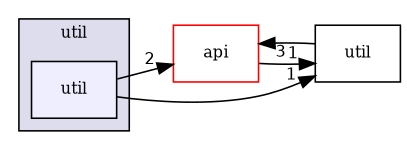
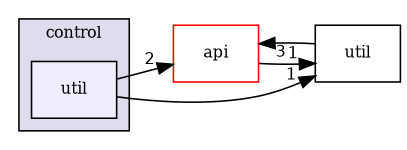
cluster "util": label "util" -> "control"
